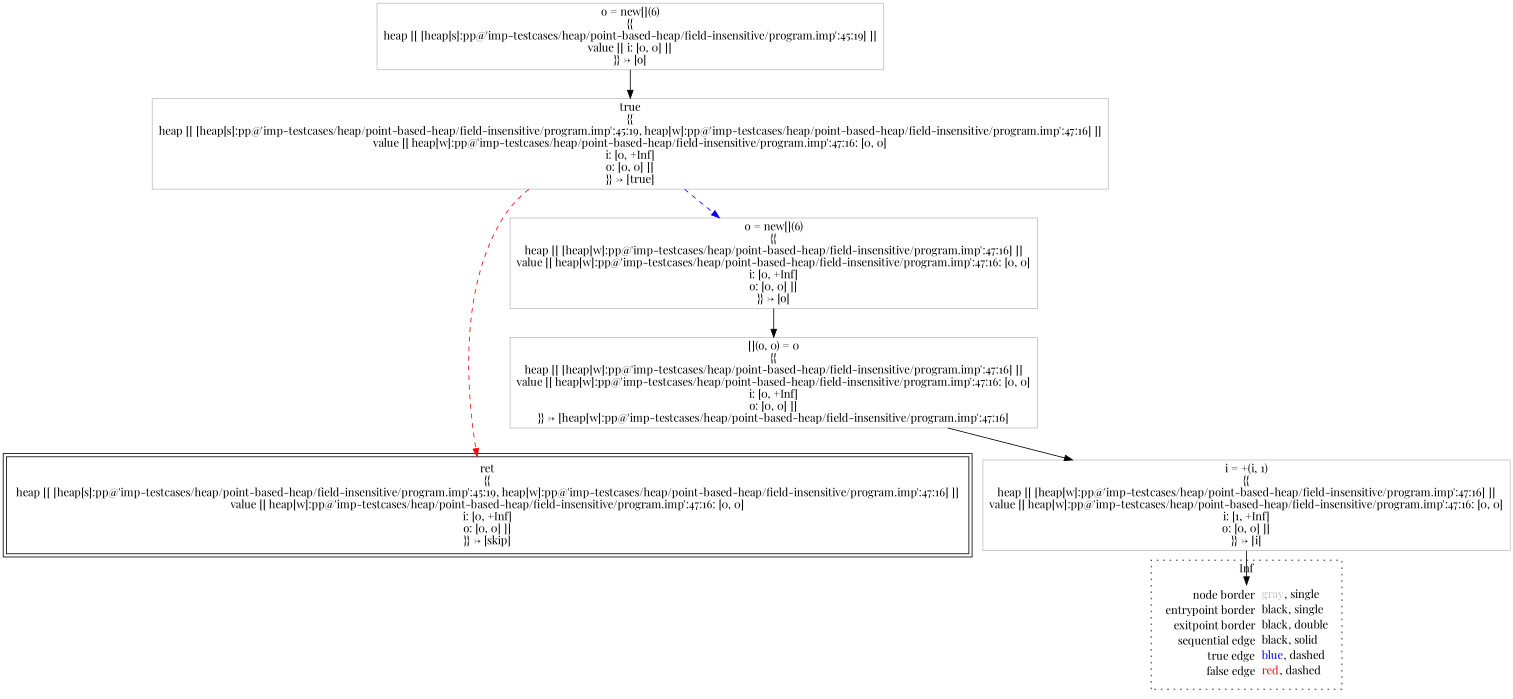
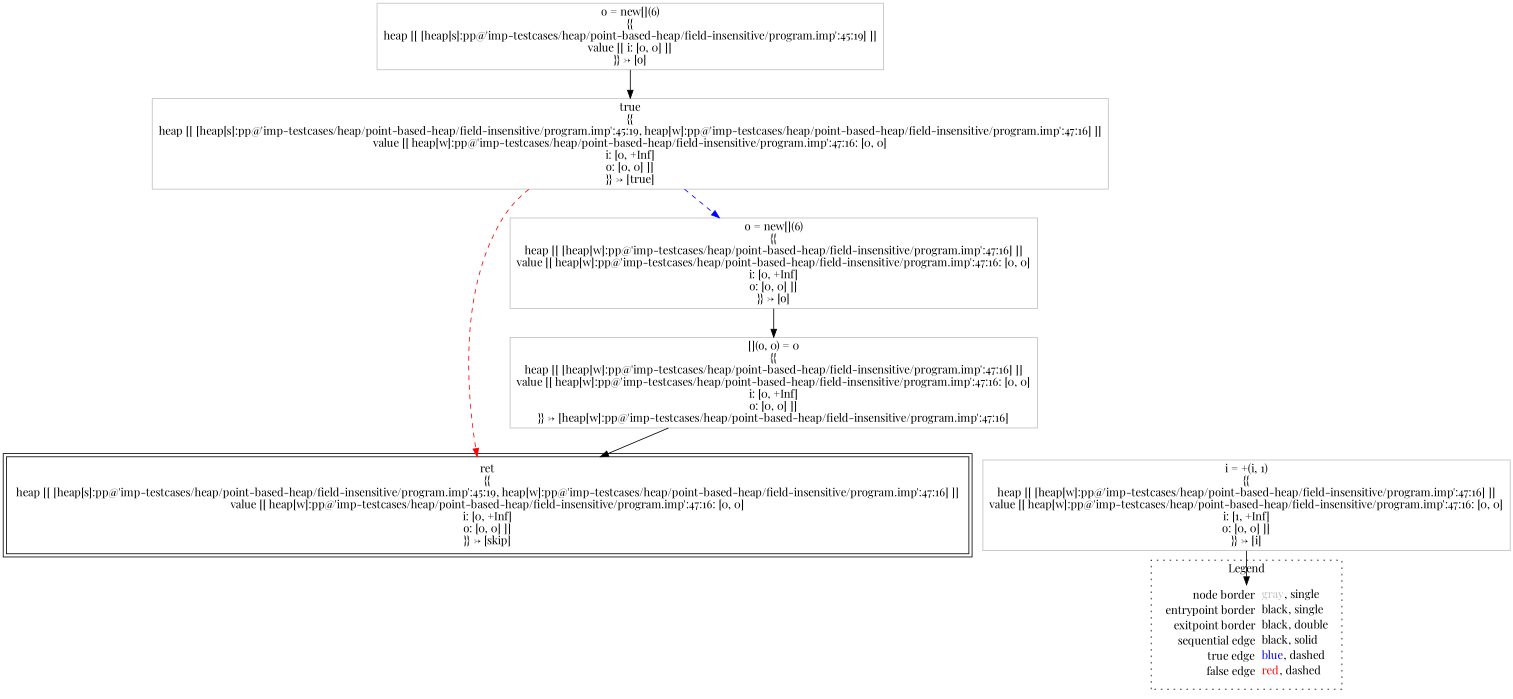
edge "[](o, 0) = 0" -> "i = +(i, 1)": now "[](o, 0) = 0" -> "ret"
cluster "Inf": label "Inf" -> "Legend"
